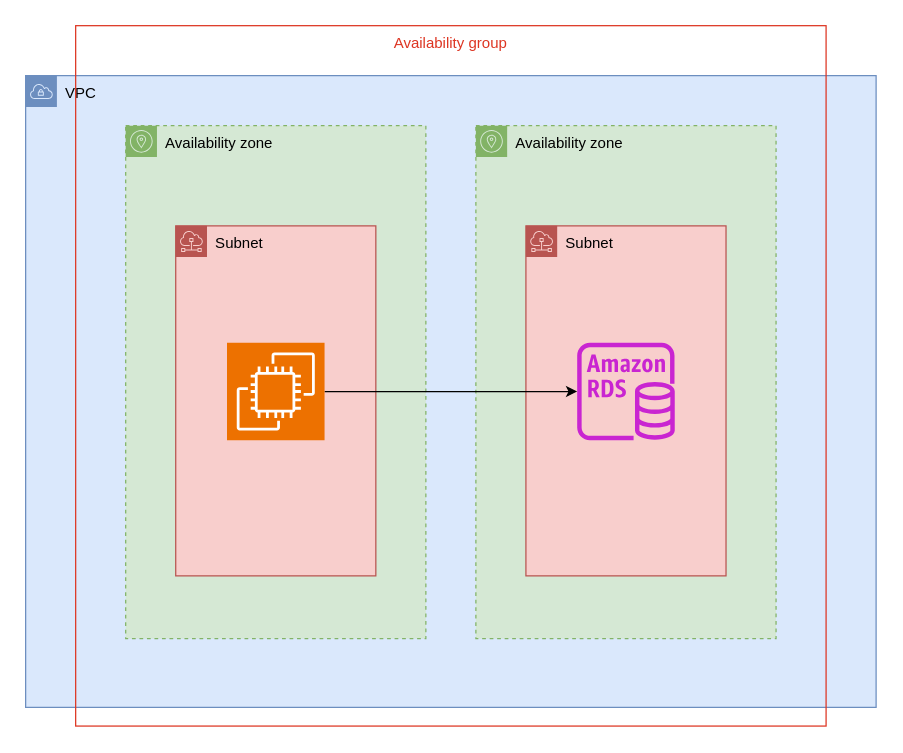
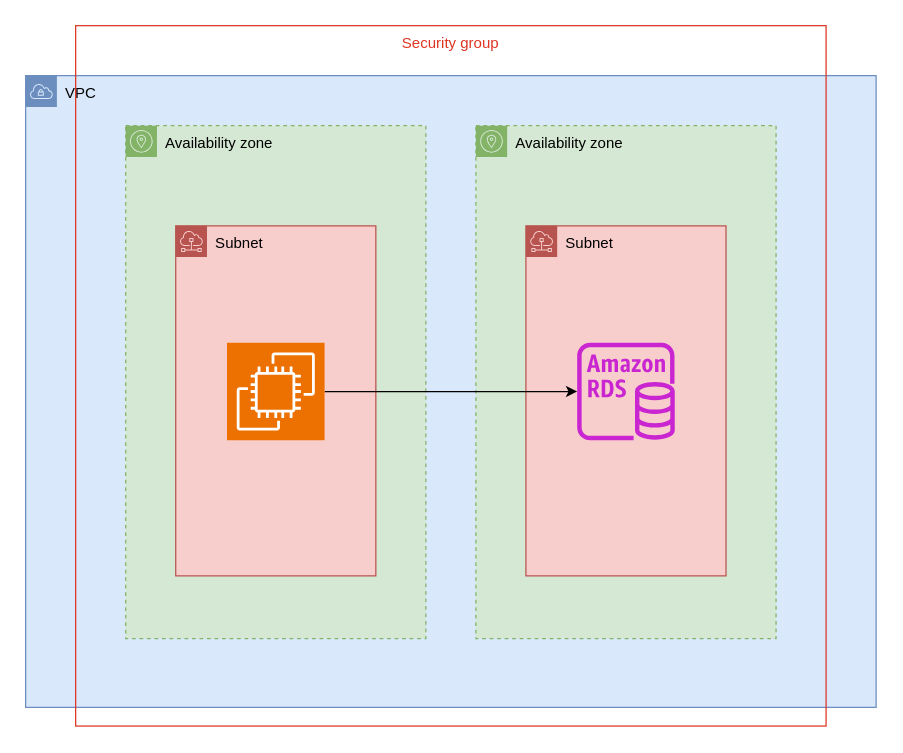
node "Availability group": label "Availability group" -> "Security group"
